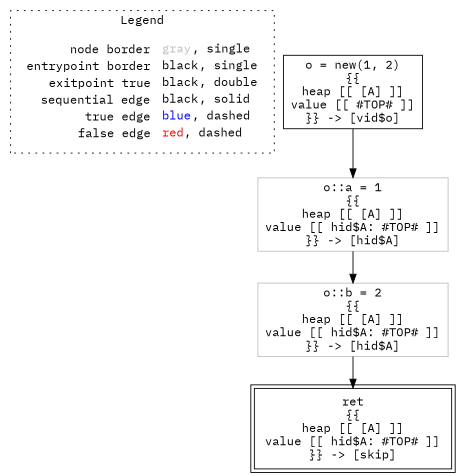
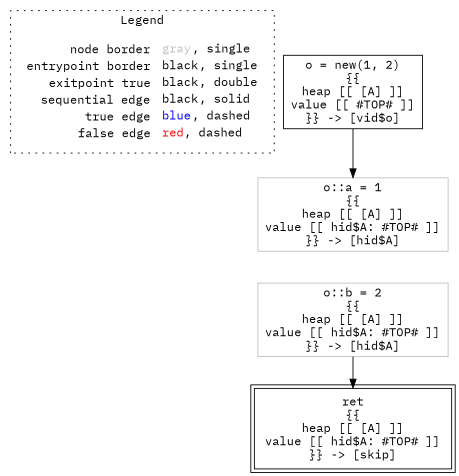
edge "o::a = 1" -> "o::b = 2": removed
